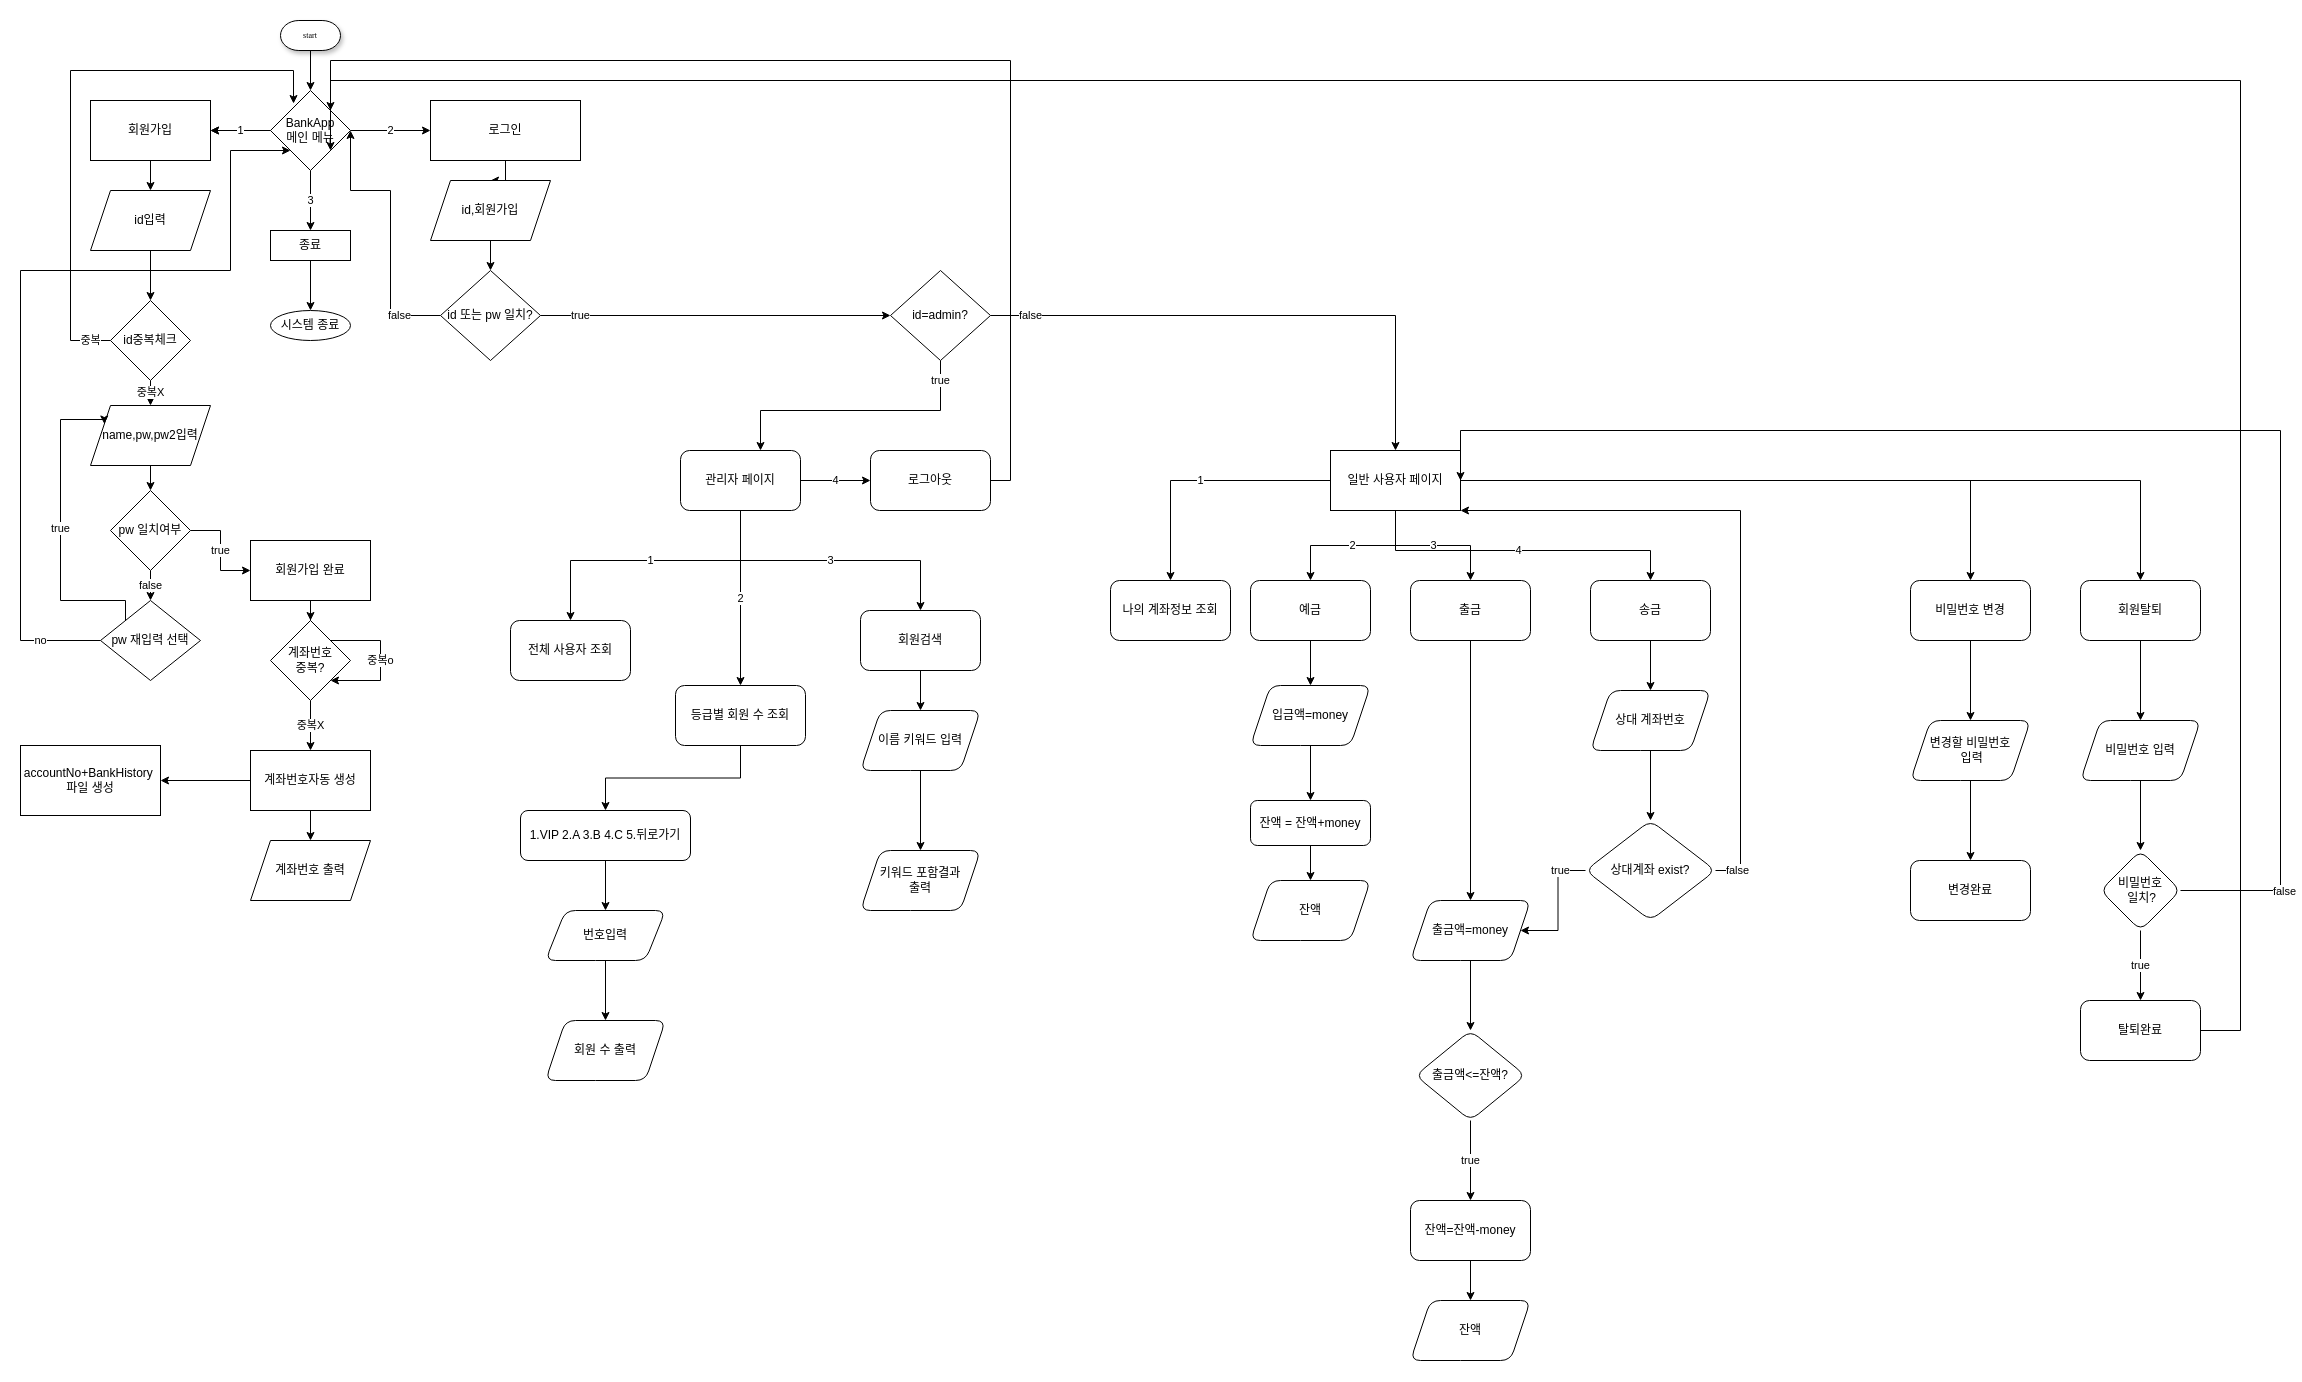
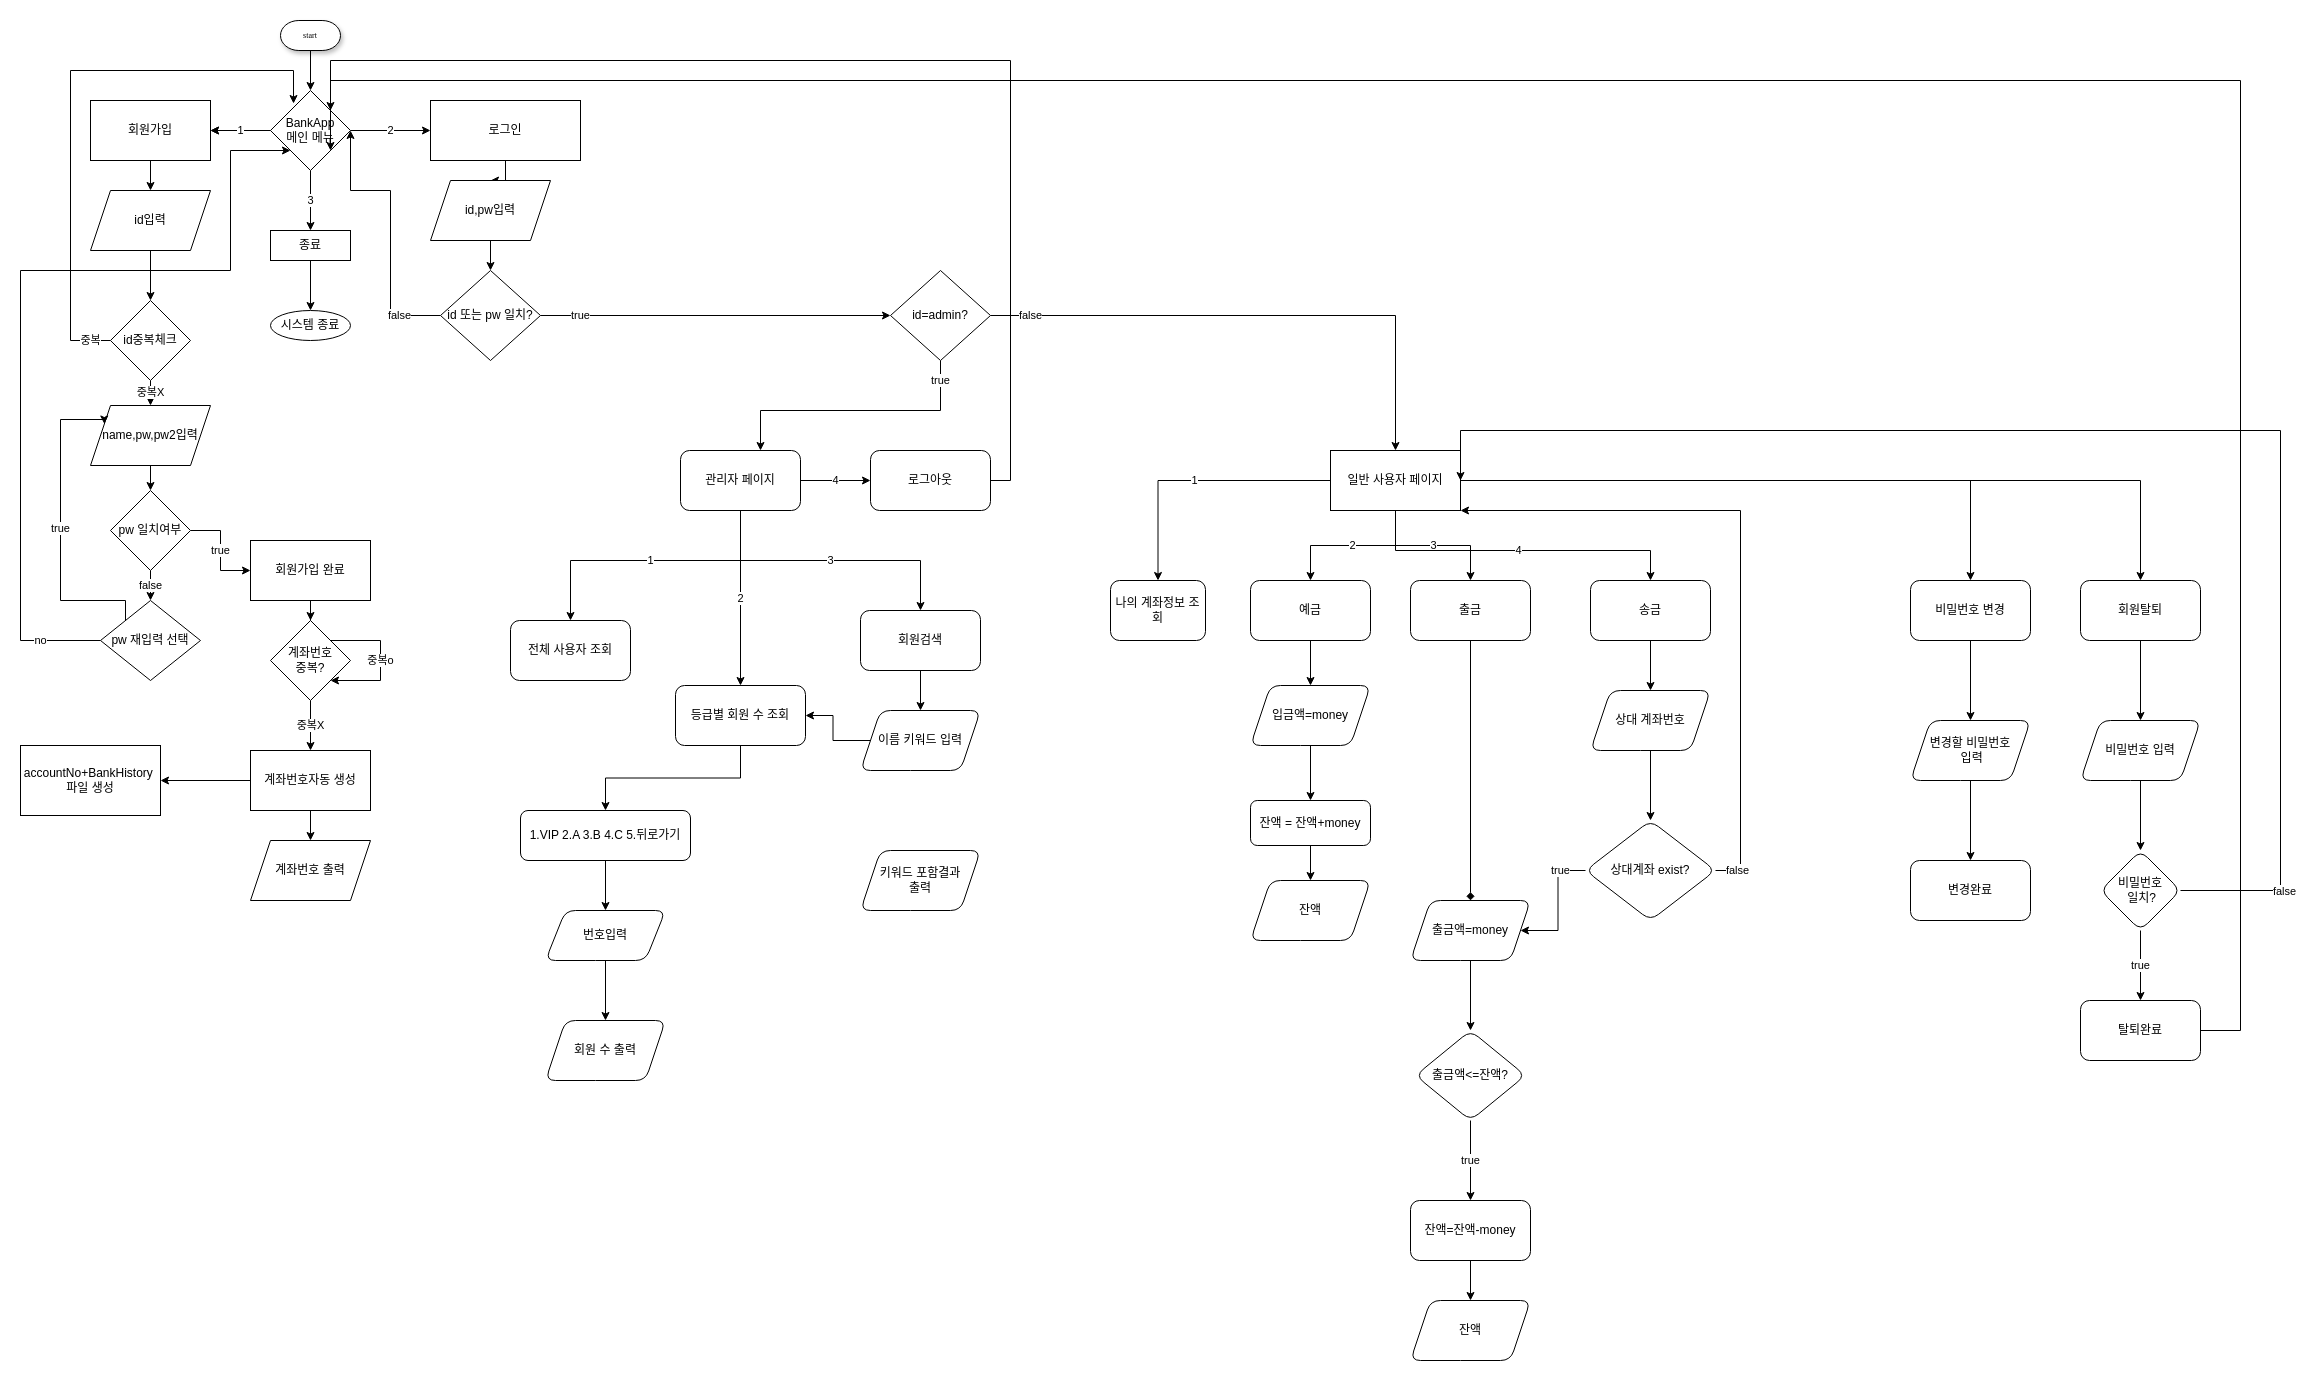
node "id,회원가입": label "id,회원가입" -> "id,pw입력"
node "나의 계좌정보 조회": size 120x60 -> 95x60
edge "이름 키워드 입력" -> "키워드 포함결과 출력": now "이름 키워드 입력" -> "등급별 회원 수 조회"
edge "출금" -> "출금액=money": arrowhead classic -> diamond
